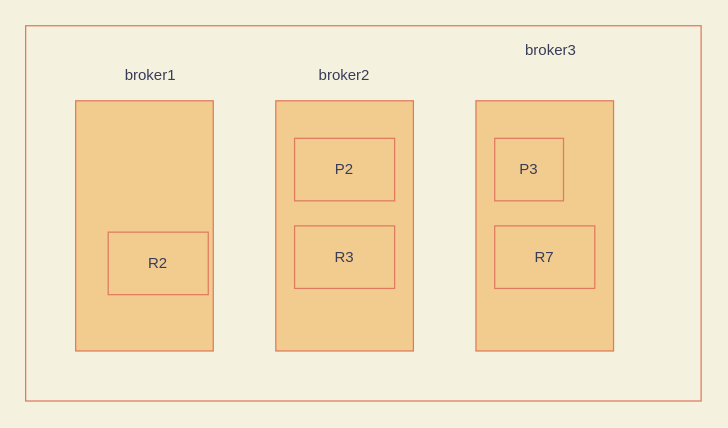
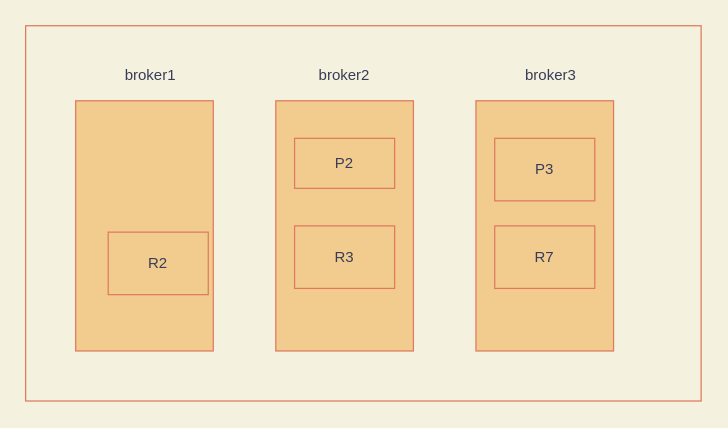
node "broker3": moved (551, 51) -> (551, 76)
node "P2": size 100x63 -> 100x50
node "P3": size 69x63 -> 100x63
